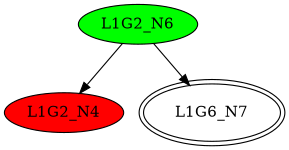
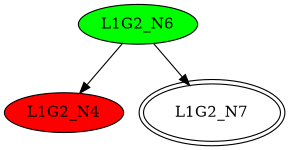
node "L1G6_N7": label "L1G6_N7" -> "L1G2_N7"
